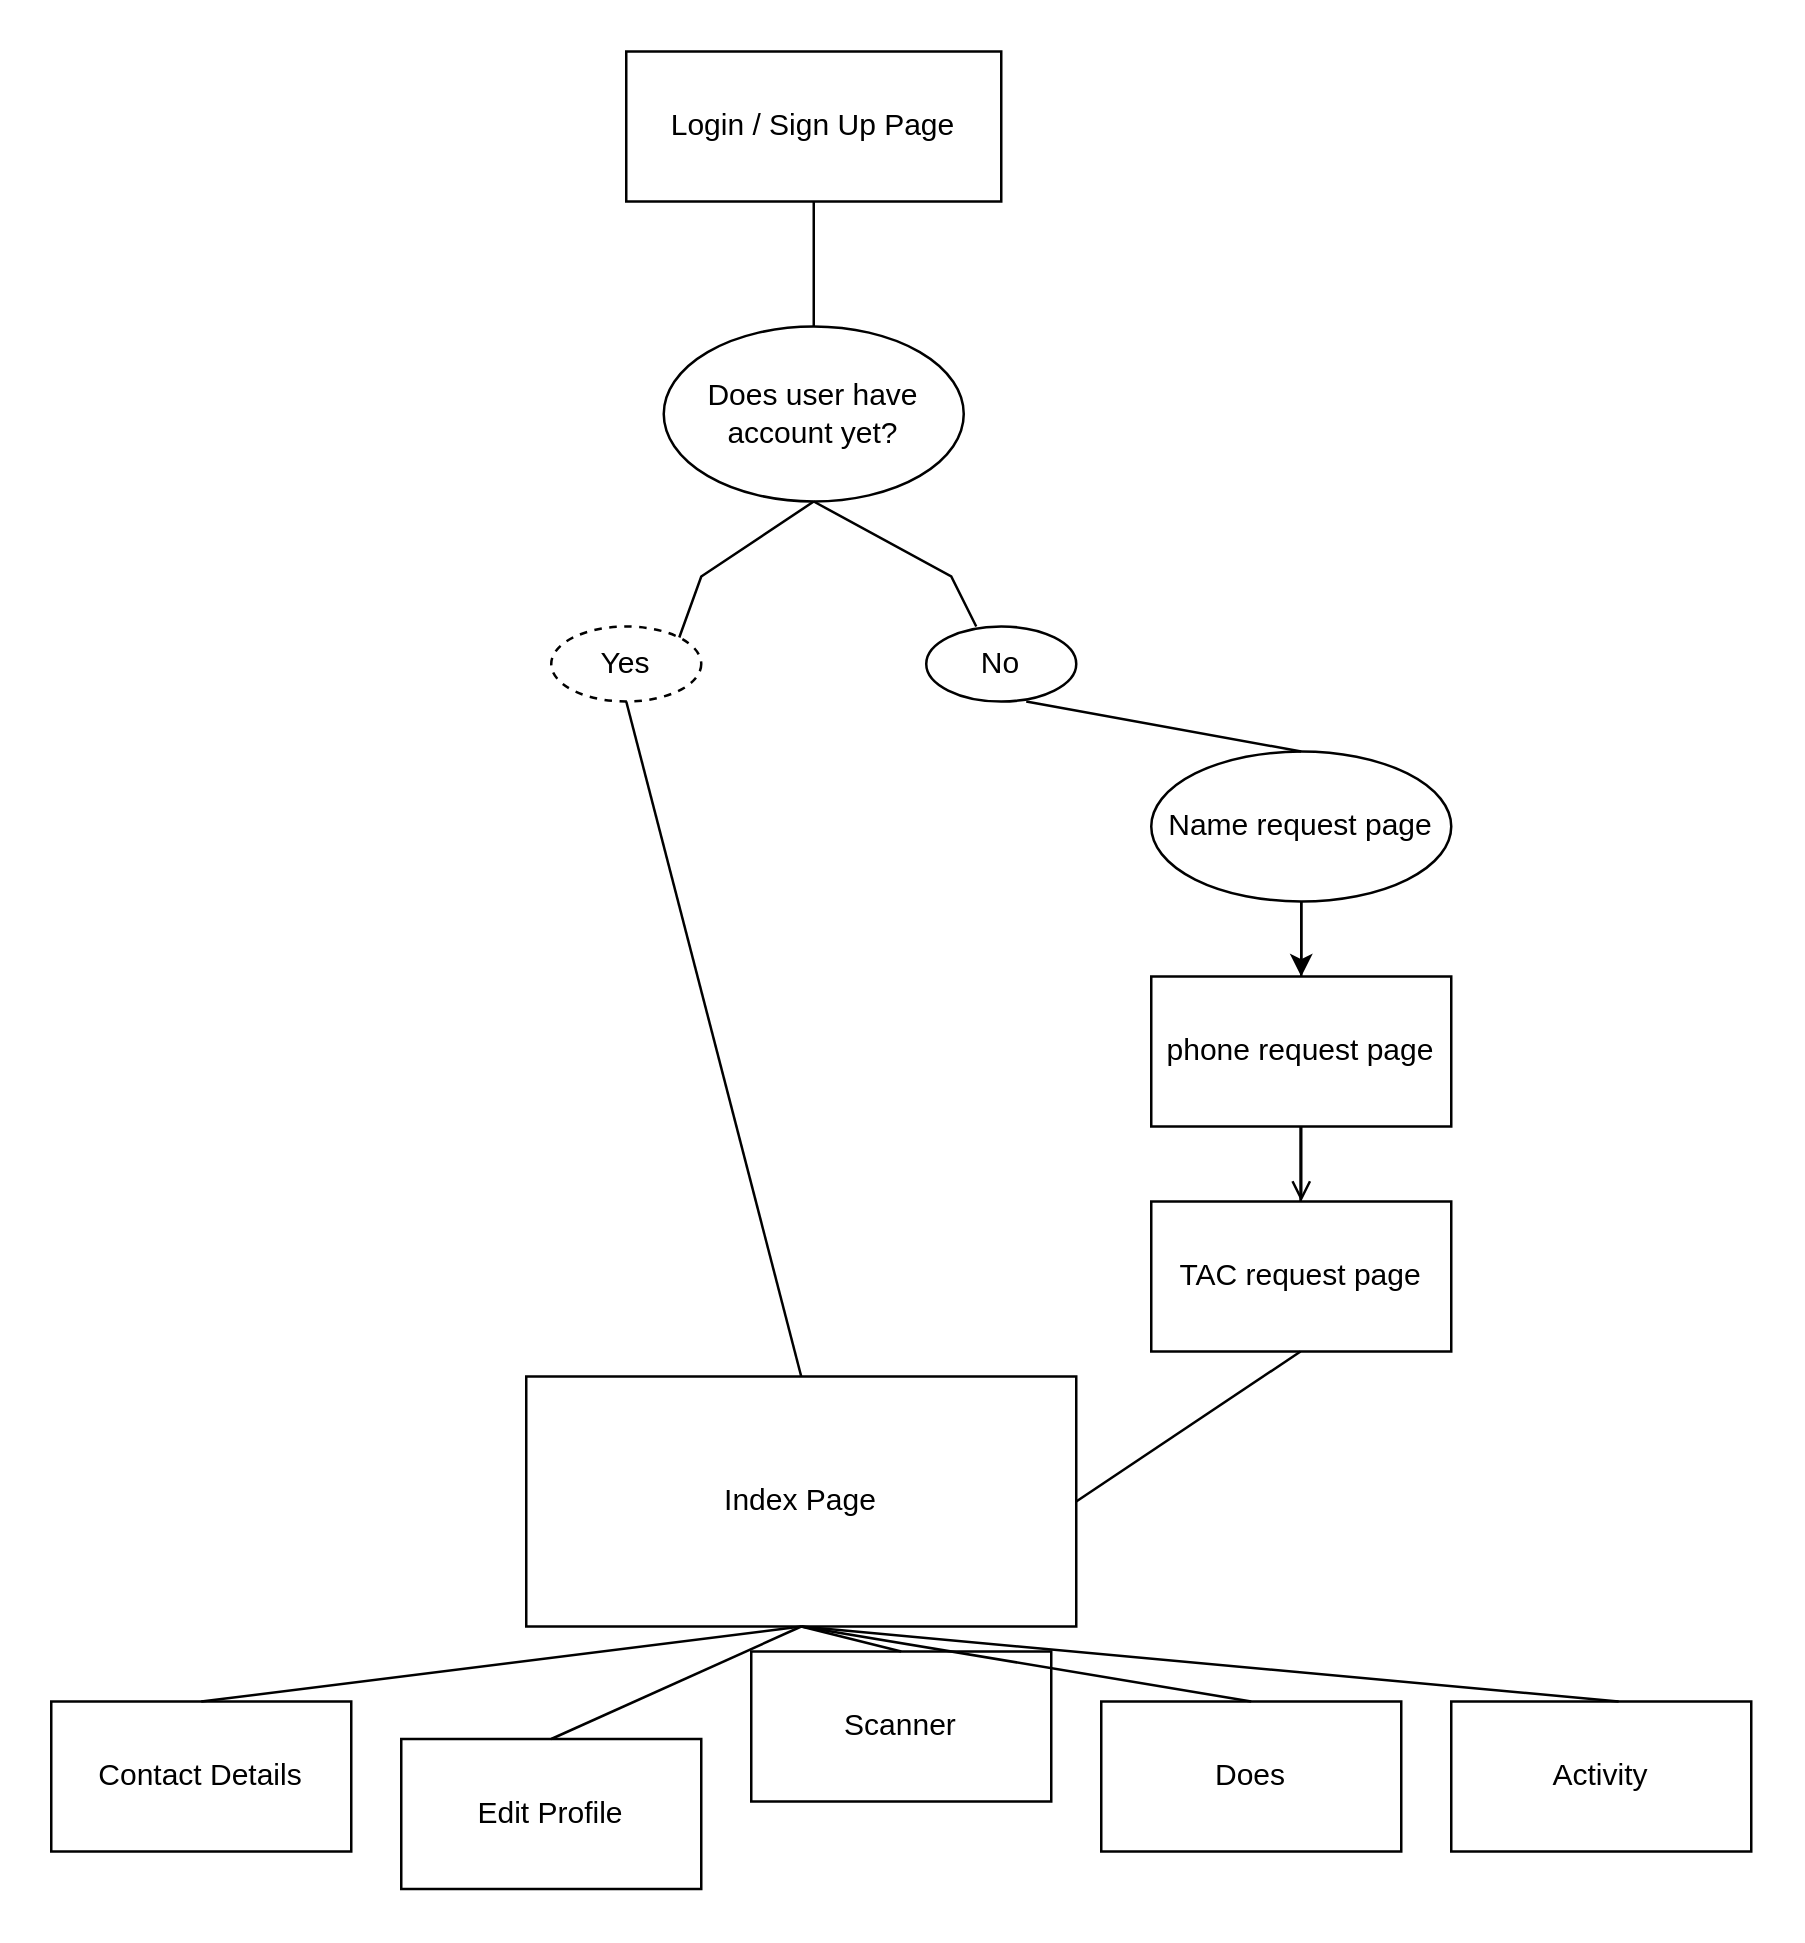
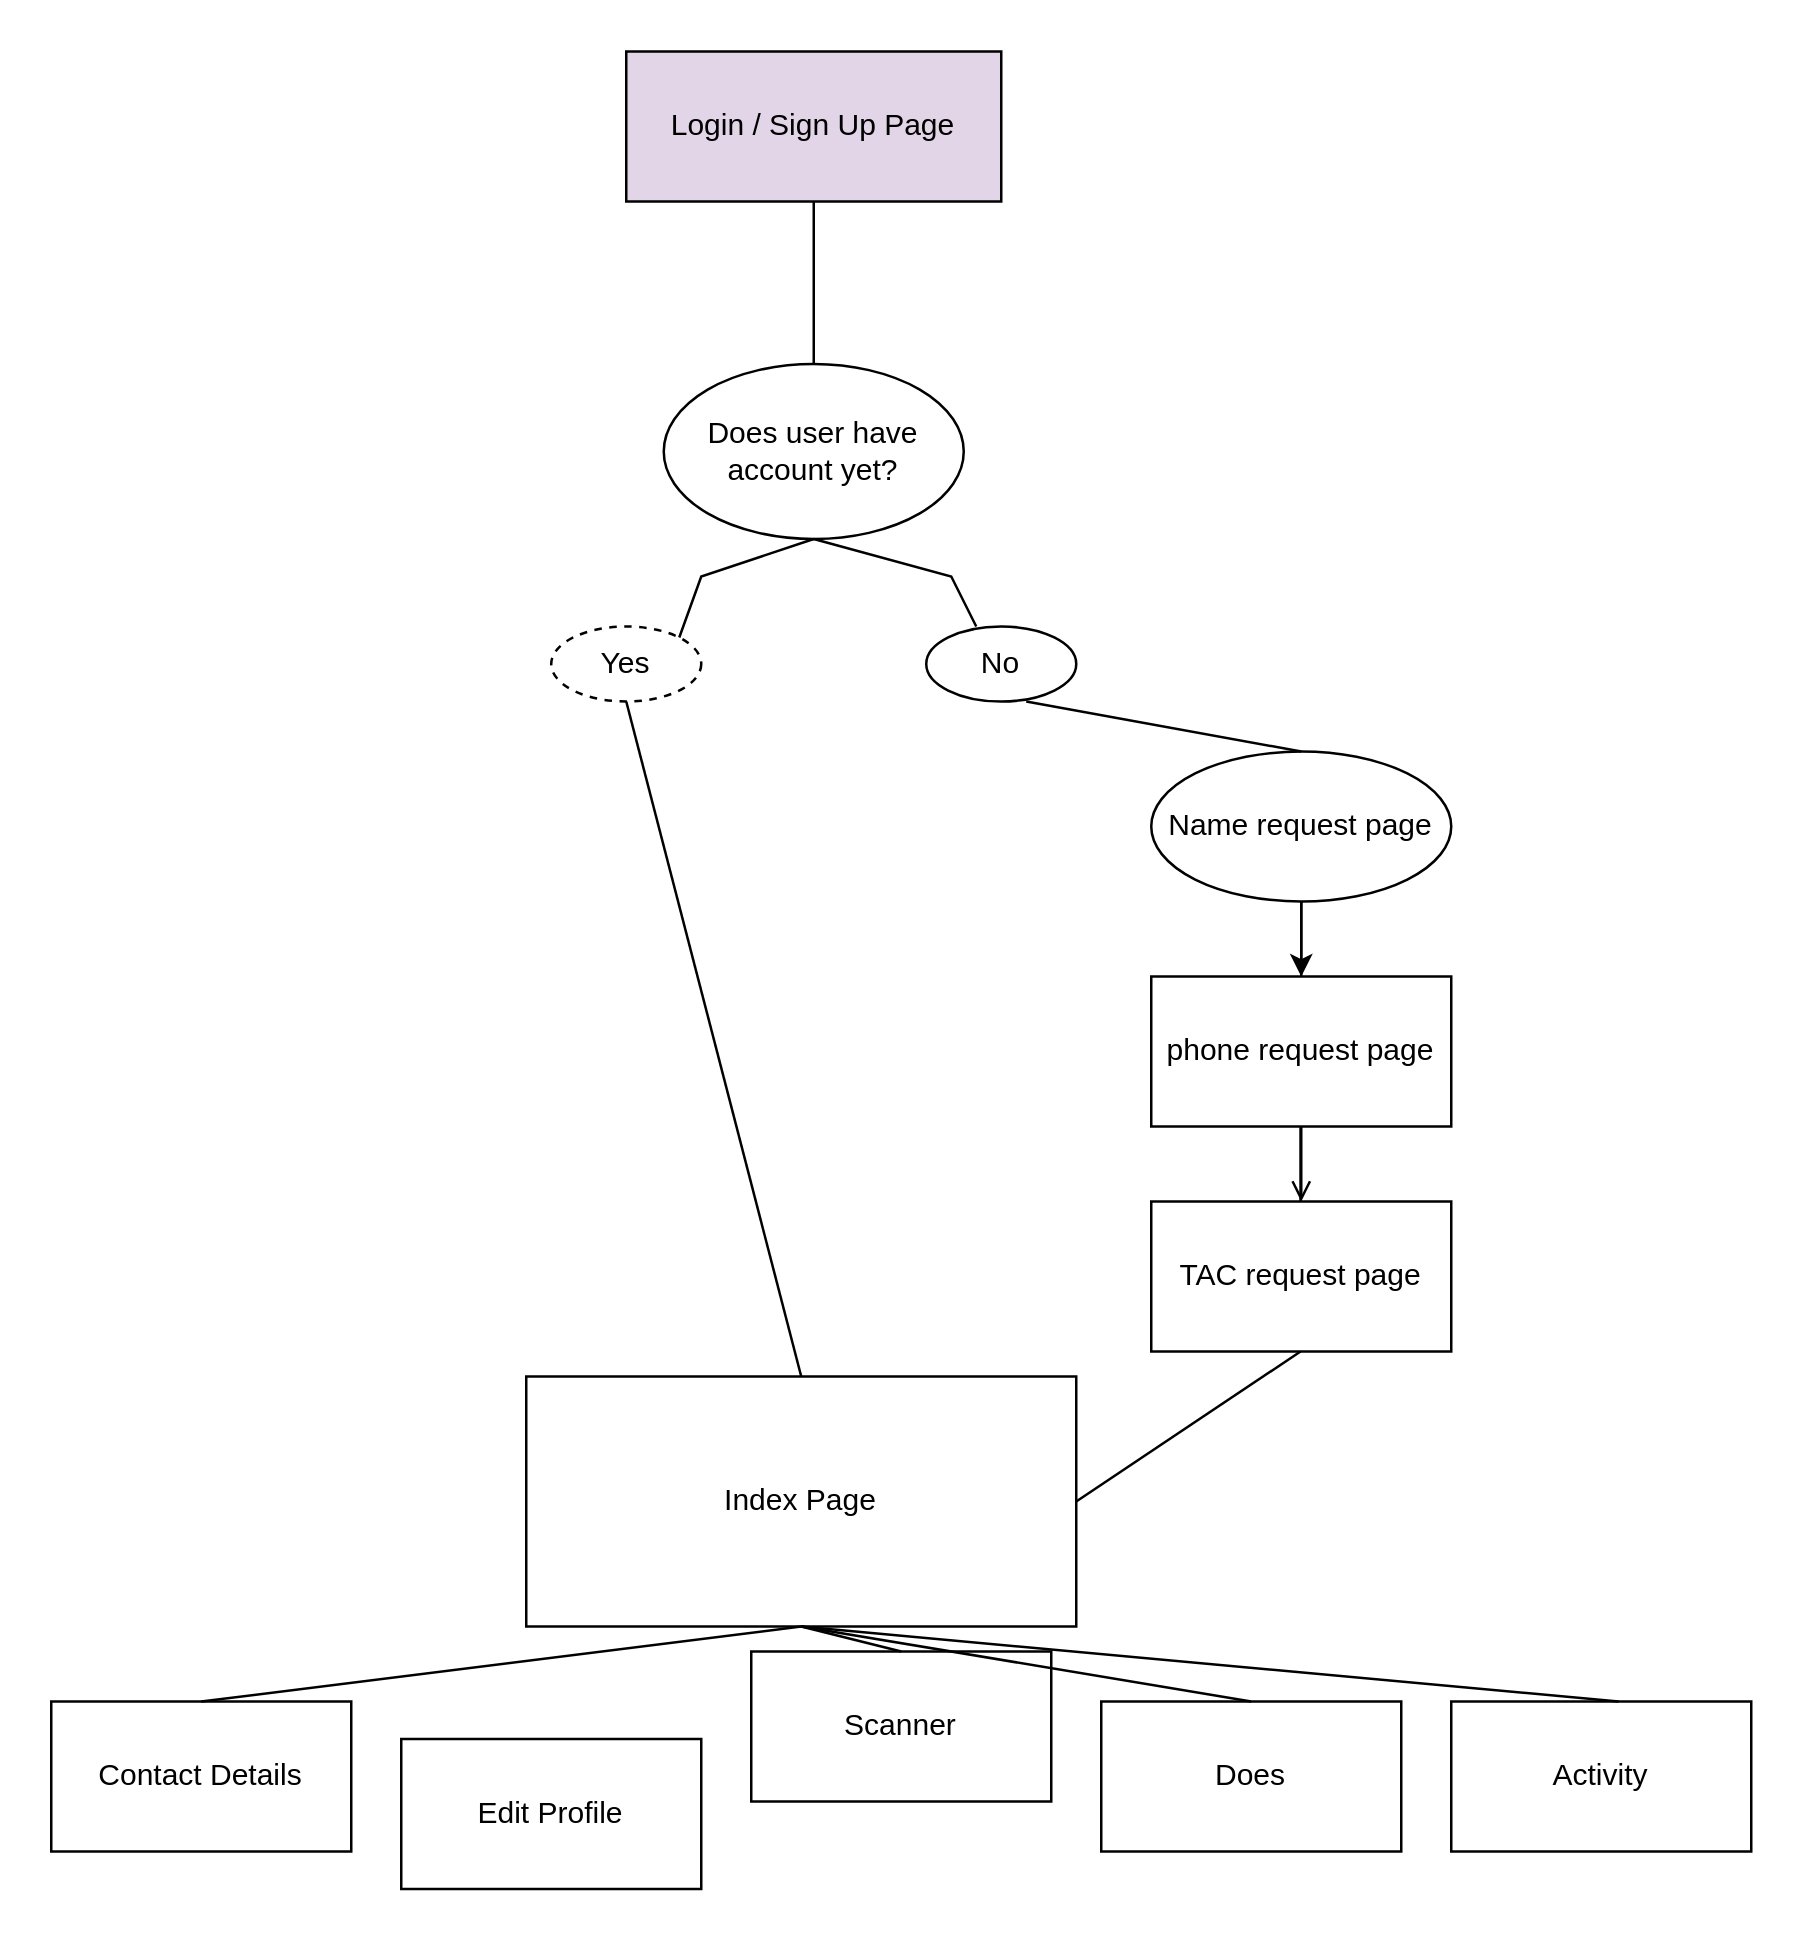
node "Login / Sign Up Page": fillcolor #ffffff -> #e1d5e7
node "Does user have account yet?": moved (814, 414) -> (814, 451)
edge "Index Page" -- "Edit Profile": removed
